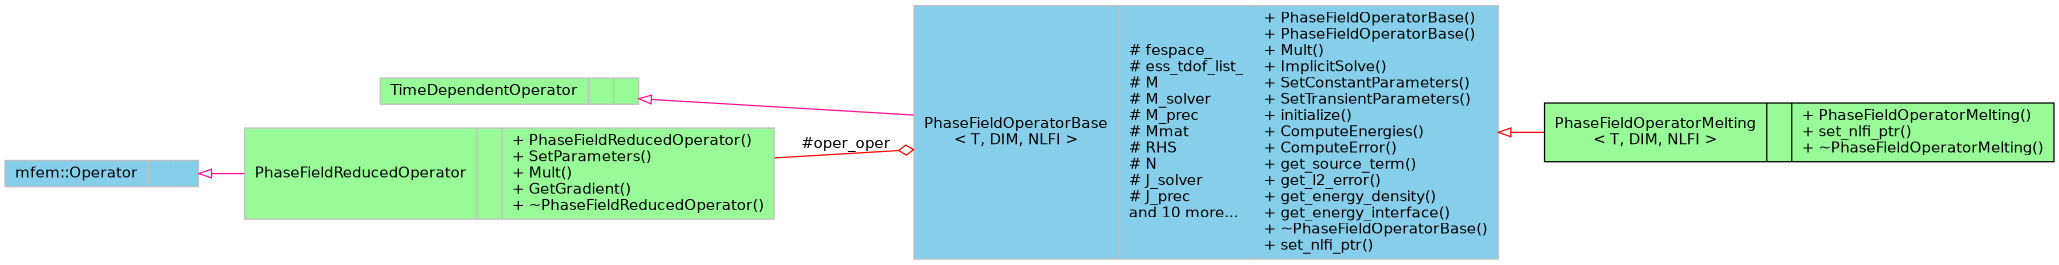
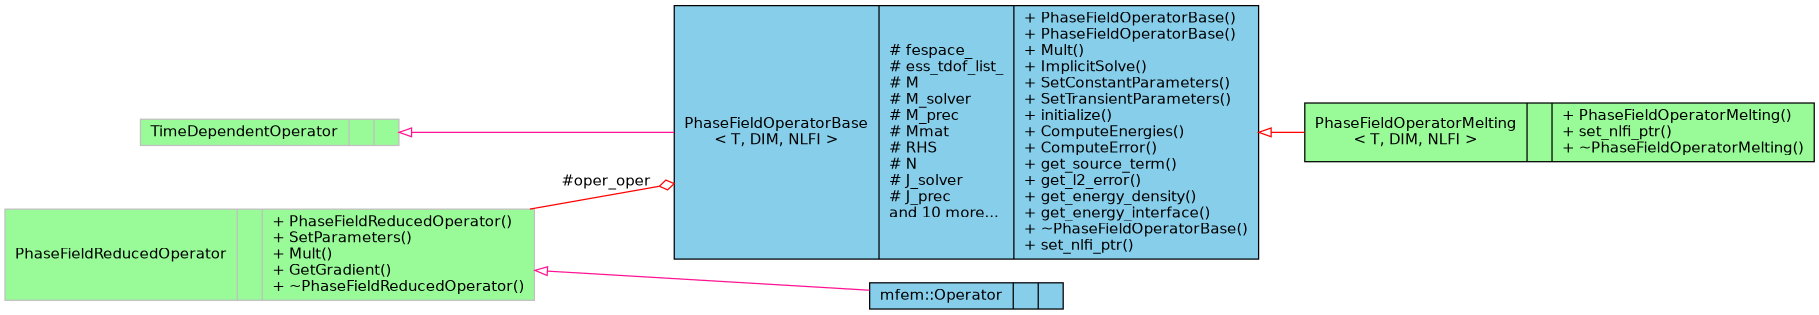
node "PhaseFieldOperatorBase": color grey75 -> black
node "mfem::Operator": color grey75 -> black
edge "PhaseFieldReducedOperator" -> "mfem::Operator": reversed
